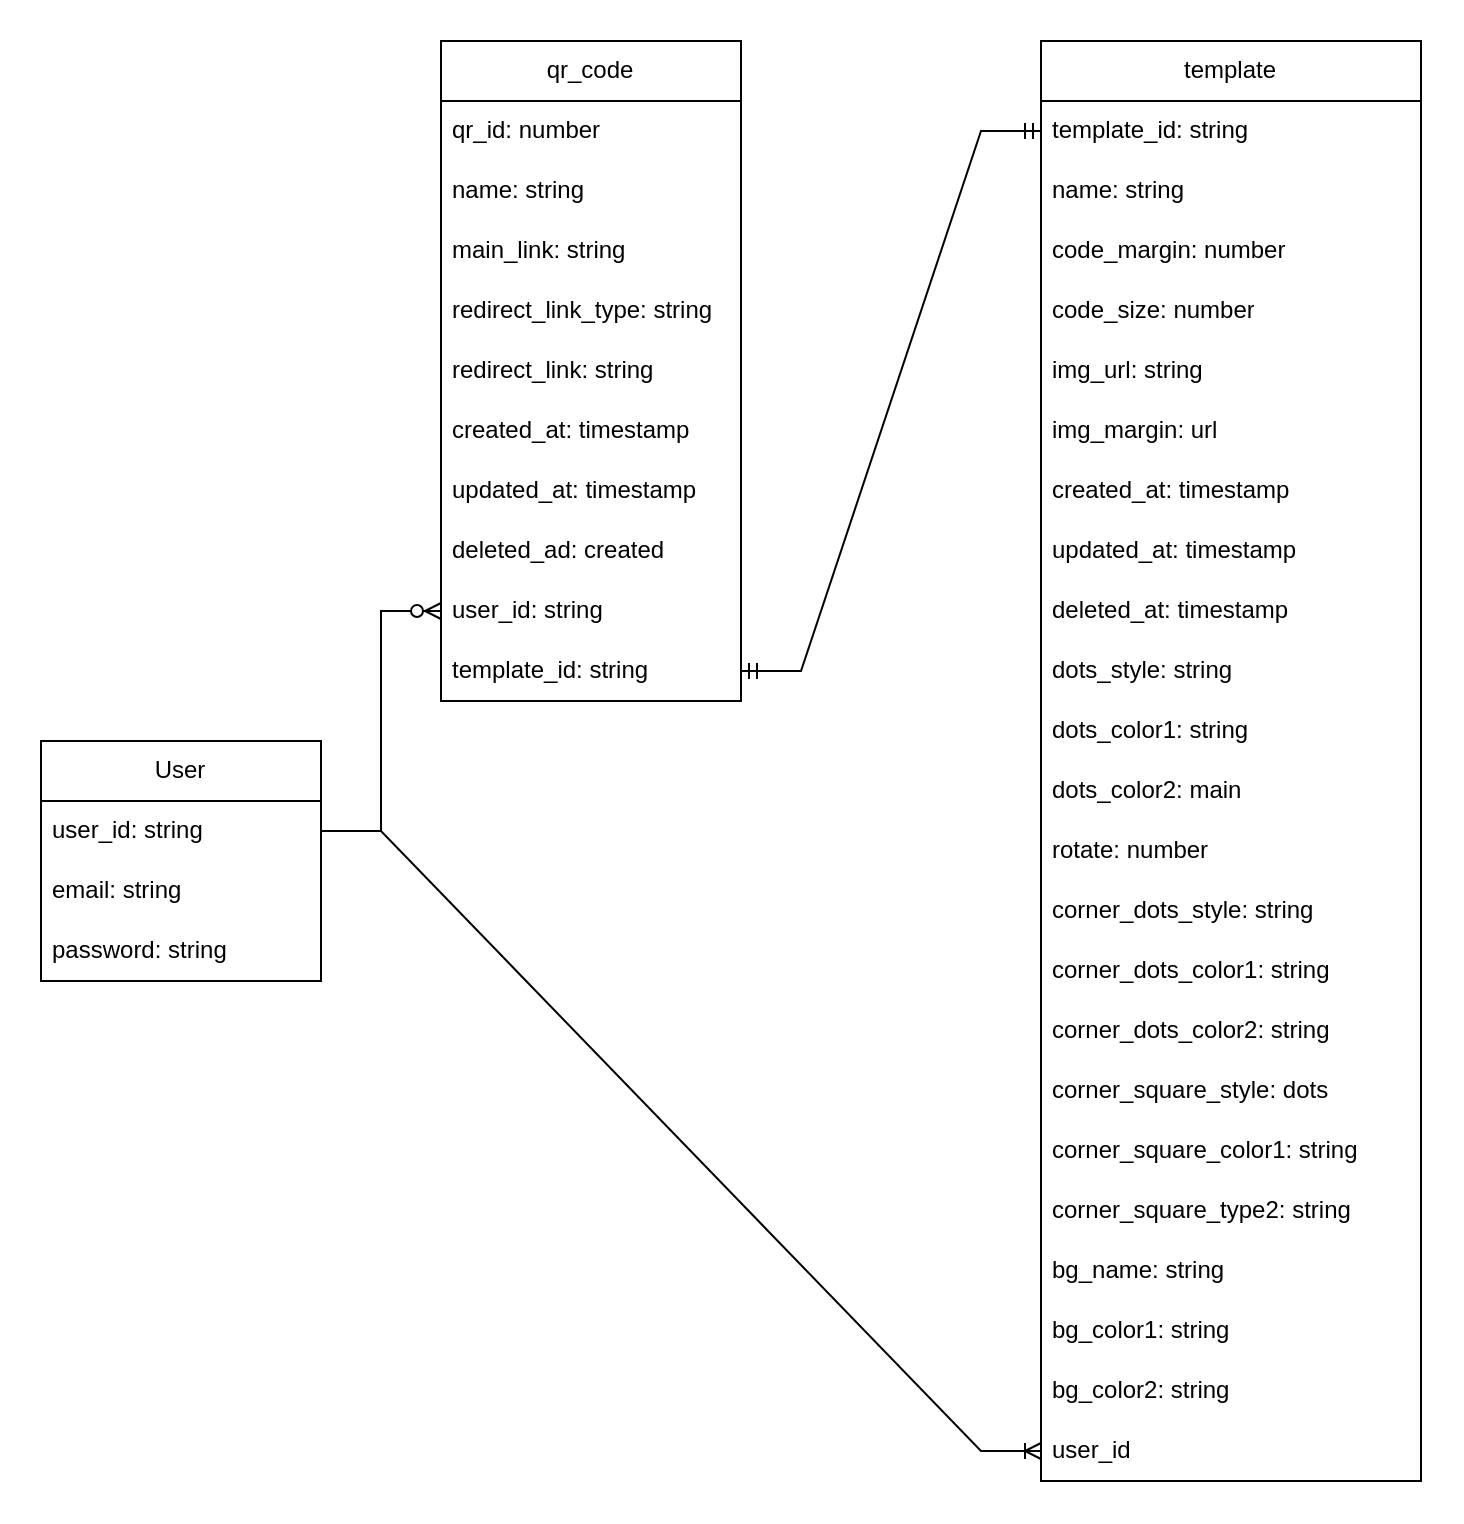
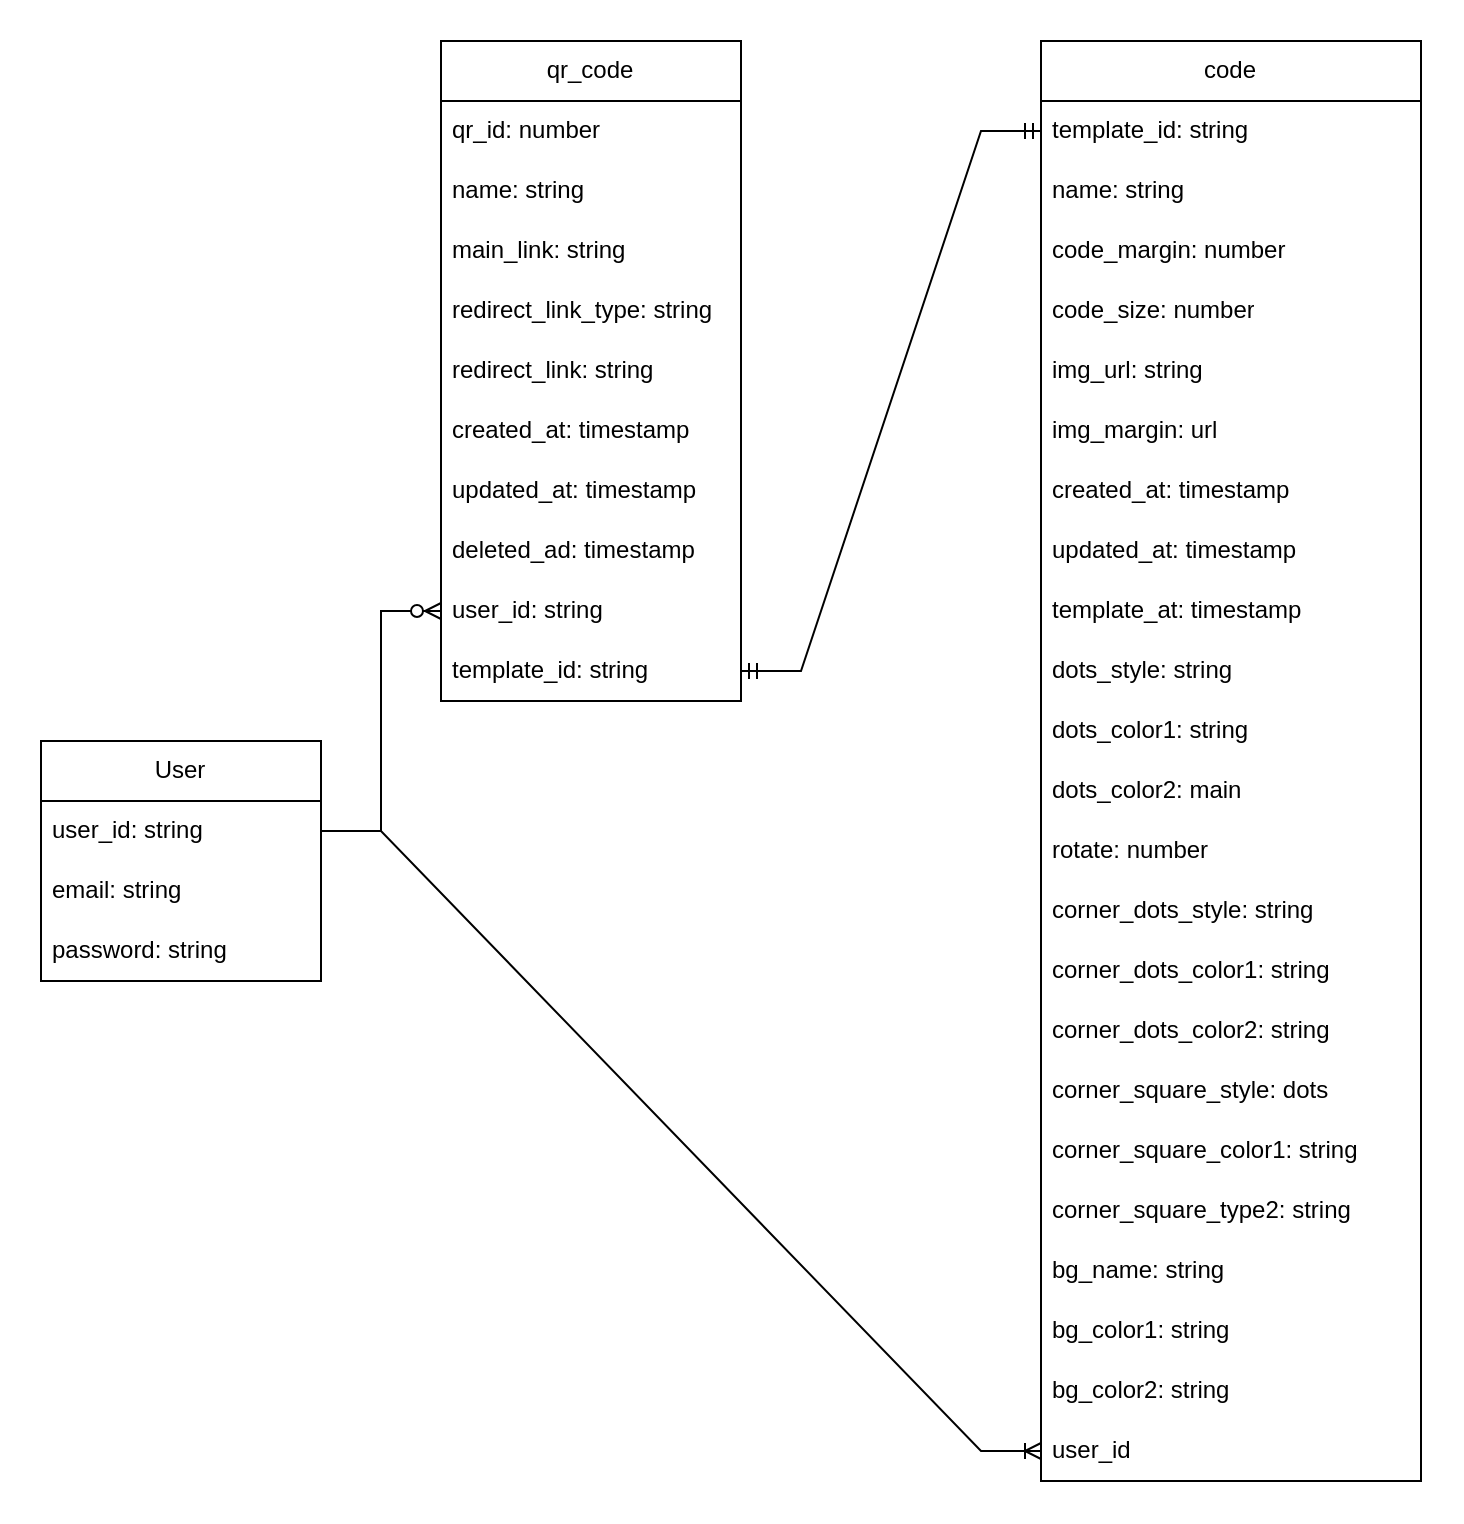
node "template": label "template" -> "code"
node "deleted_ad: created": label "deleted_ad: created" -> "deleted_ad: timestamp"
node "deleted_at: timestamp": label "deleted_at: timestamp" -> "template_at: timestamp"
